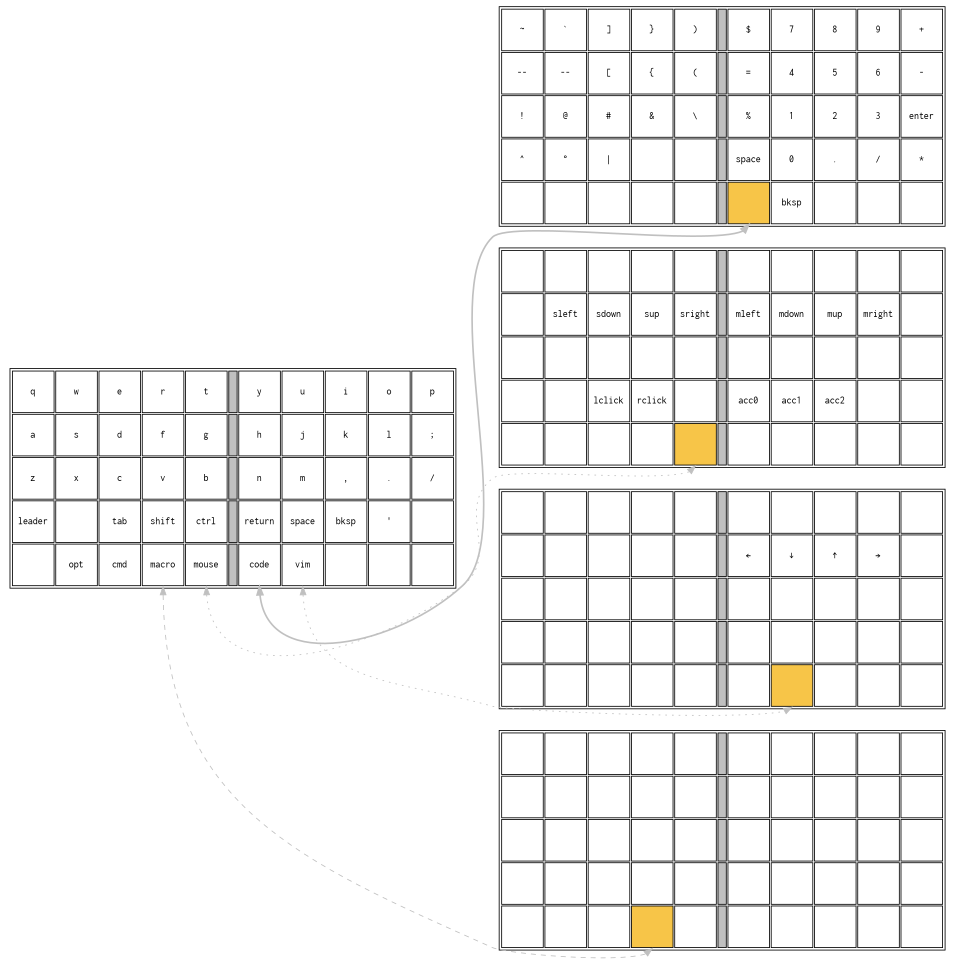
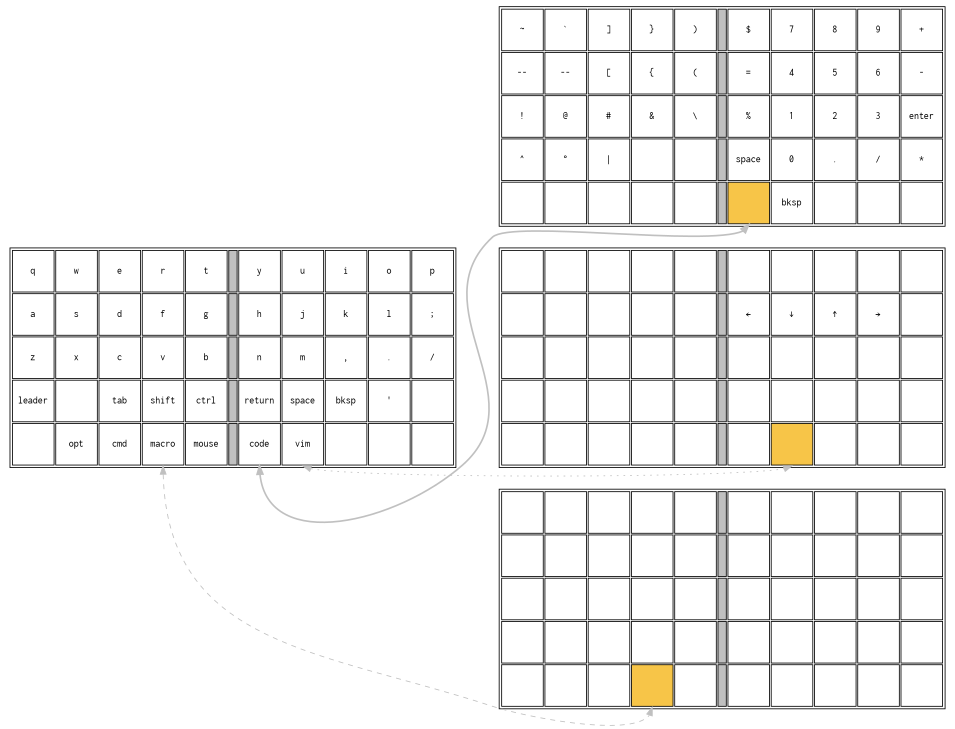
node "sleft": removed
